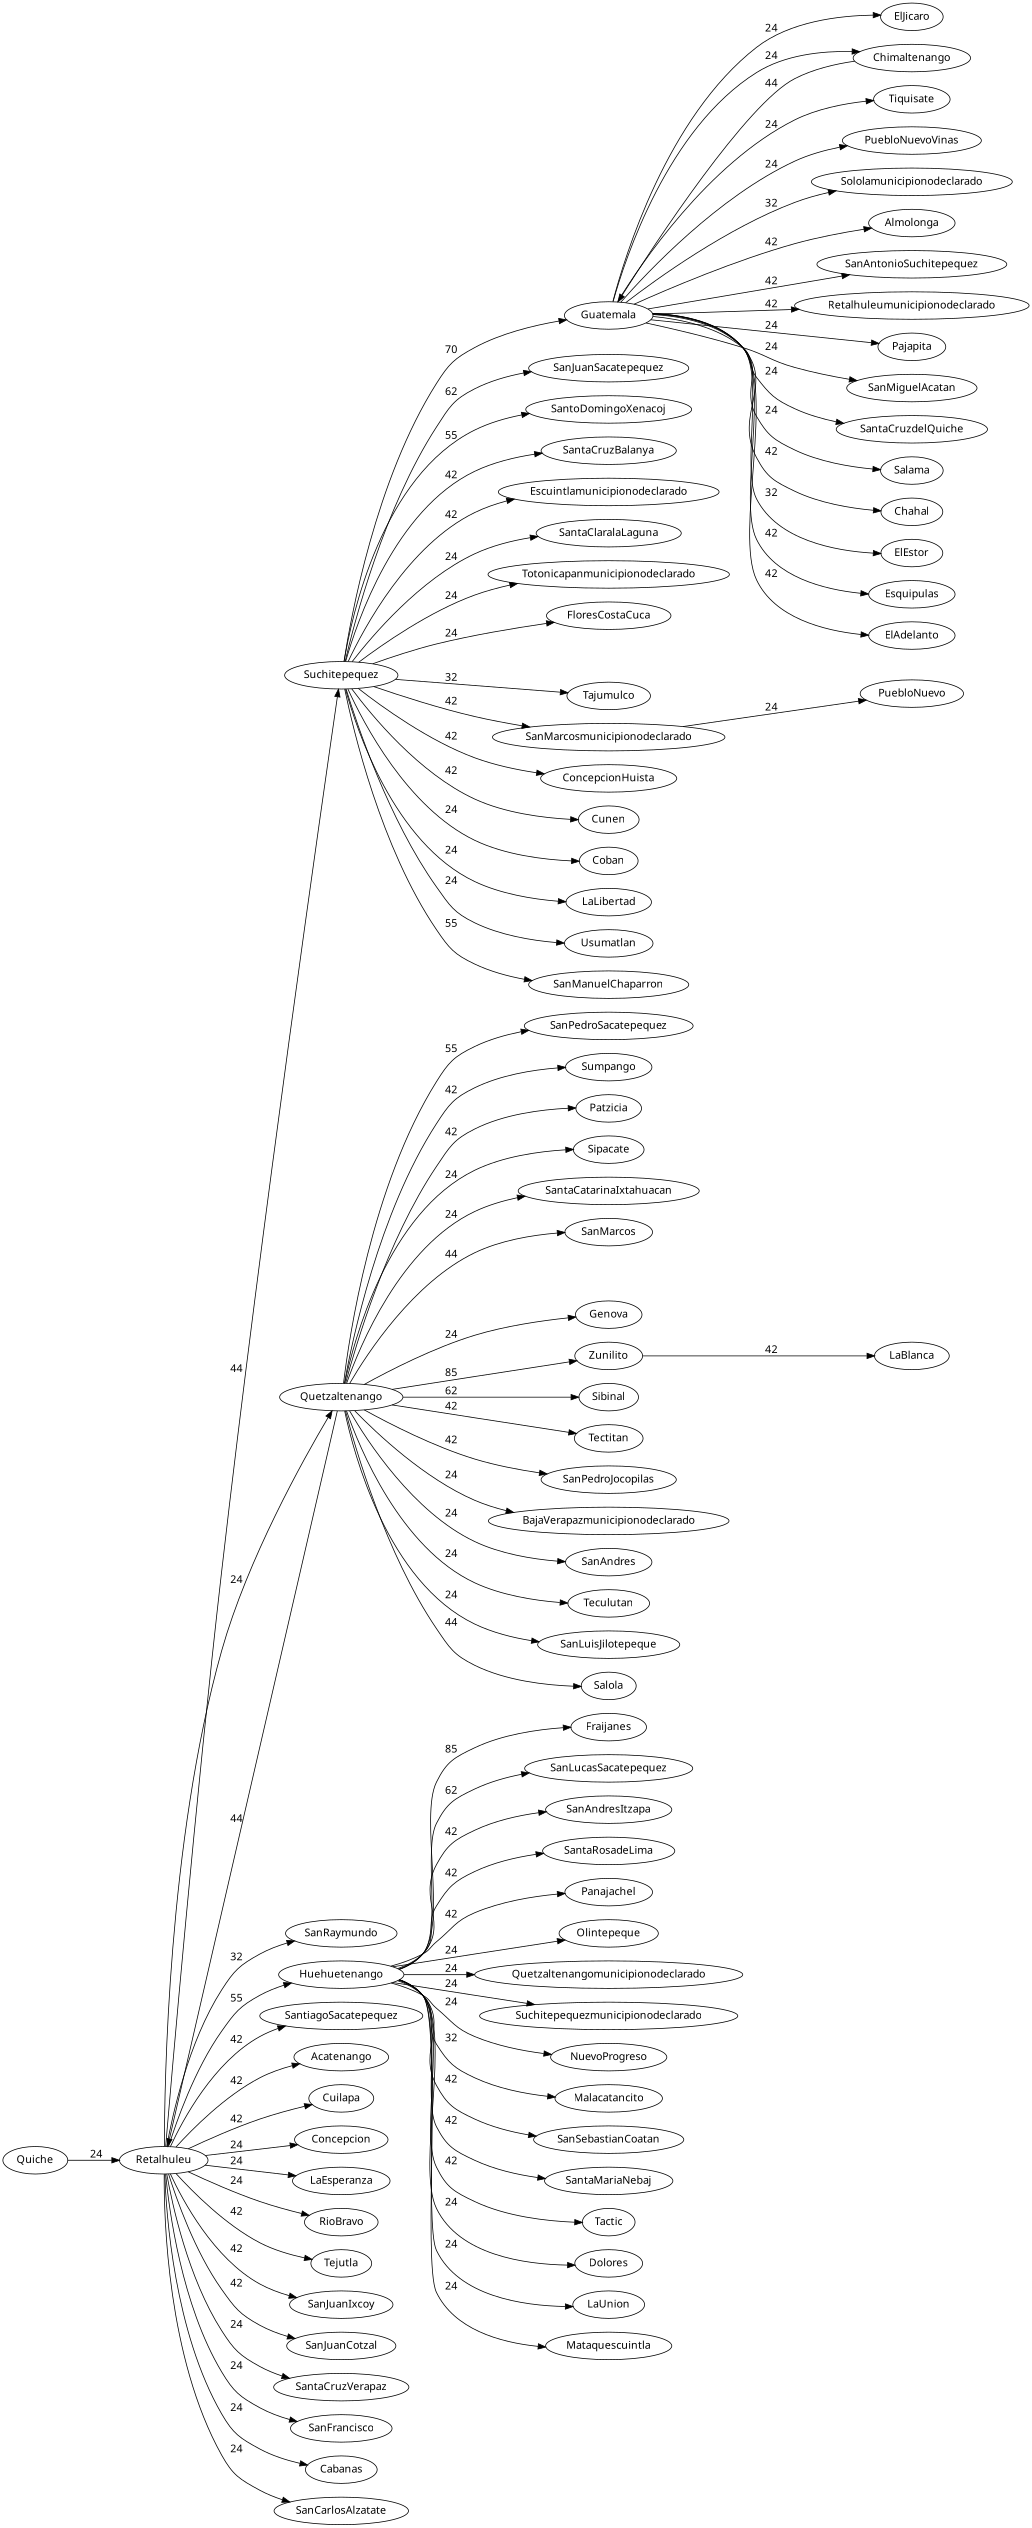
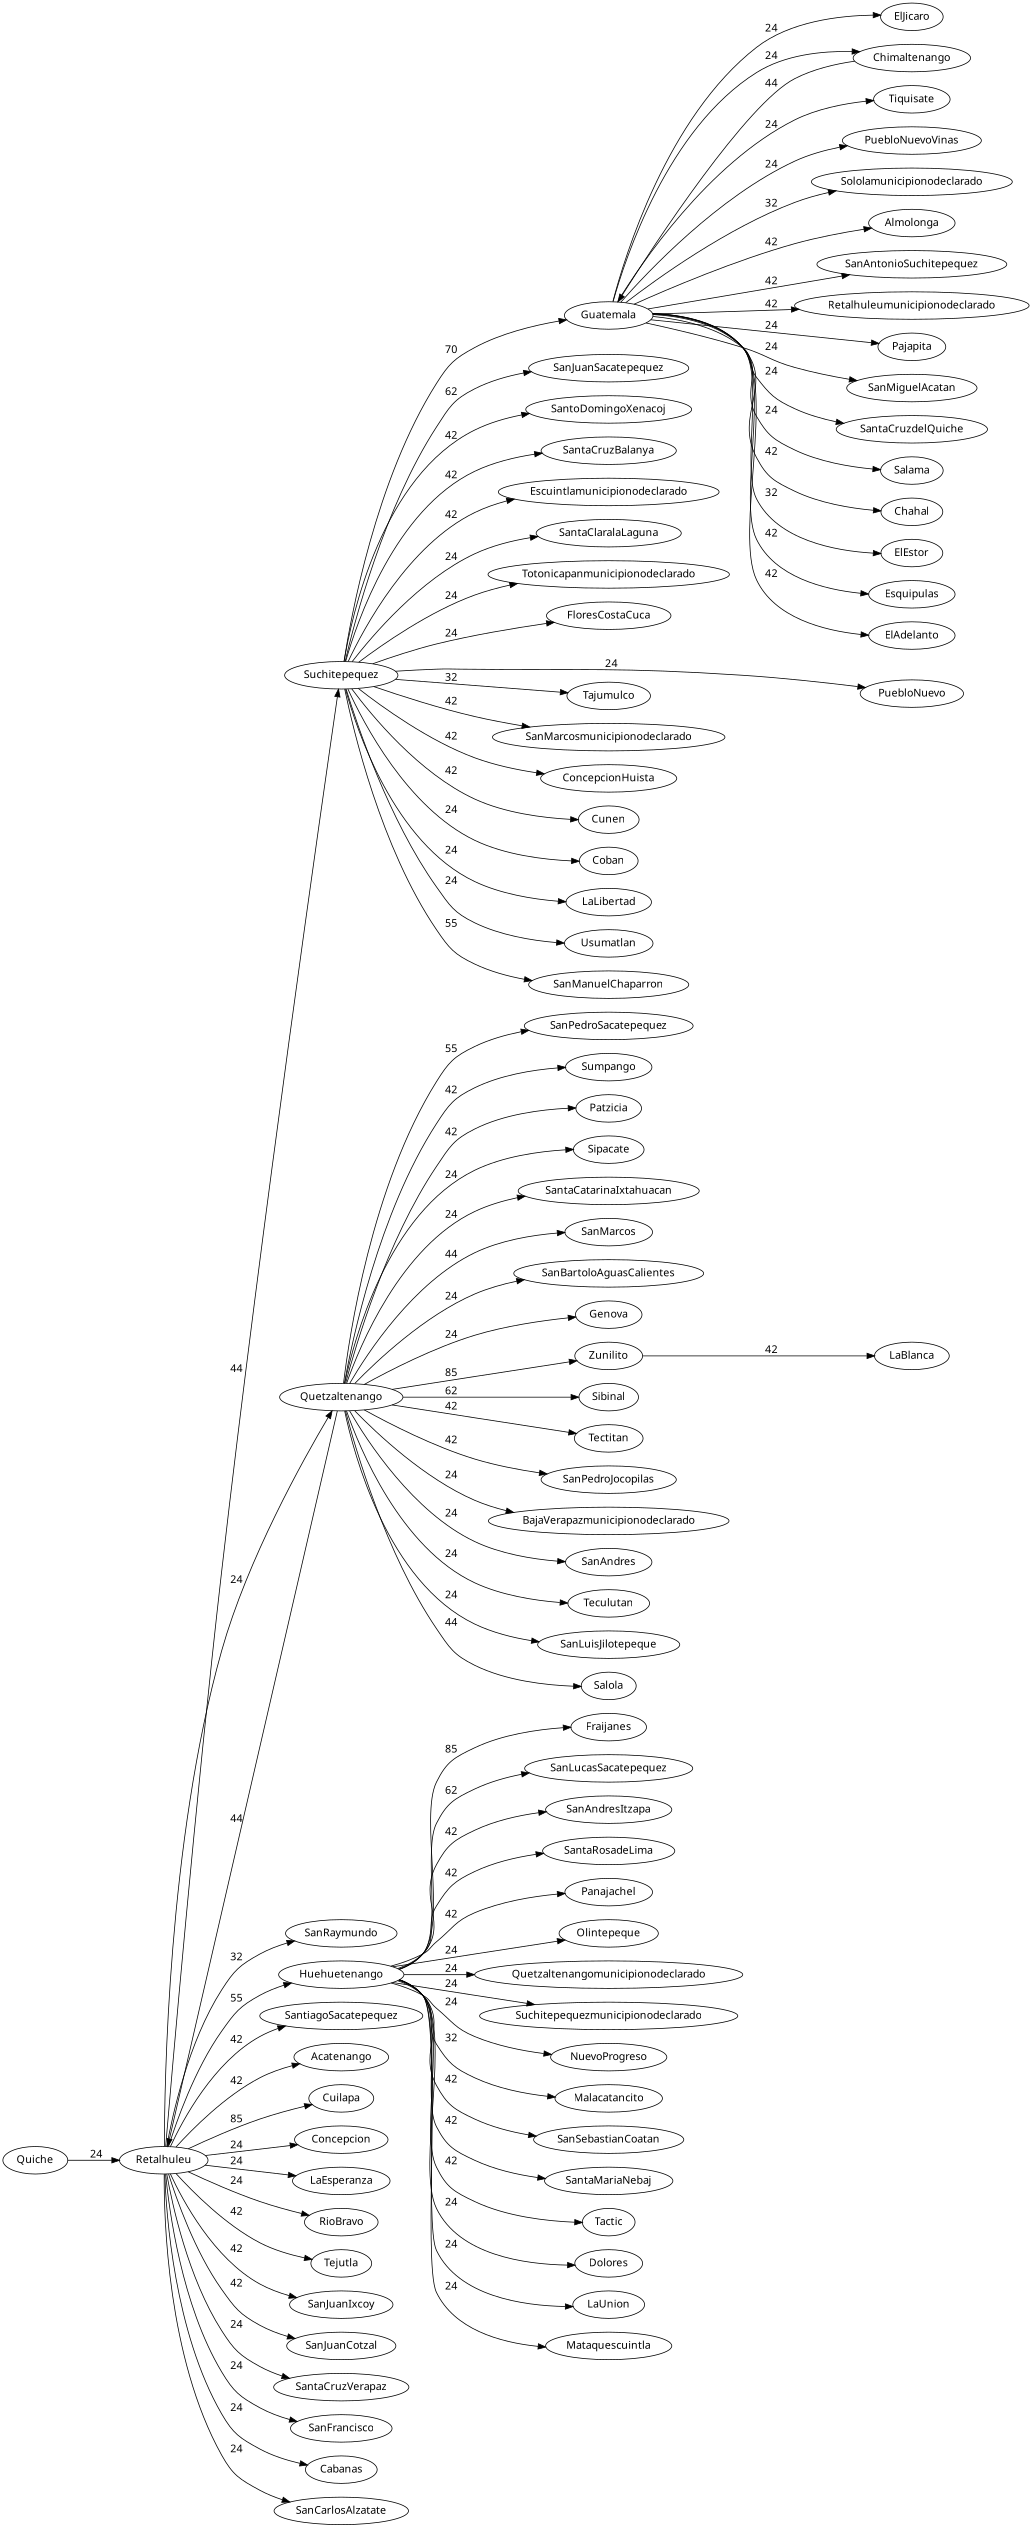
edge "Suchitepequez" -> "SantoDomingoXenacoj": label "   55 " -> "   42 "
edge "SanMarcosmunicipionodeclarado" -> "PuebloNuevo": now "Suchitepequez" -> "PuebloNuevo"
node "SanBartoloAguasCalientes": added
edge "Retalhuleu" -> "Cuilapa": label "   42 " -> "   85 "
